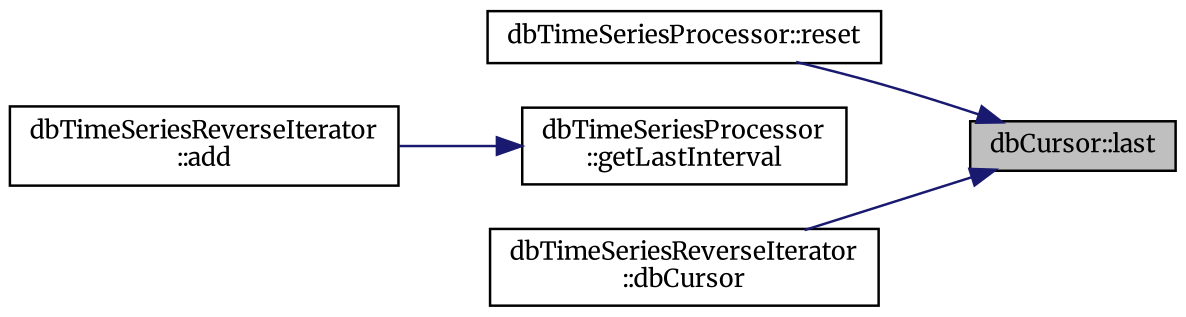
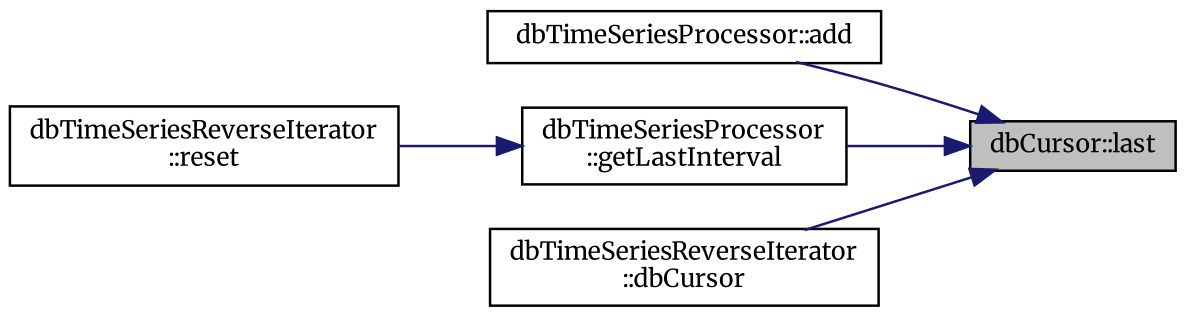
node "dbTimeSeriesProcessor::reset": label "dbTimeSeriesProcessor::reset" -> "dbTimeSeriesProcessor::add"
node "dbTimeSeriesReverseIterator ::add": label "dbTimeSeriesReverseIterator ::add" -> "dbTimeSeriesReverseIterator ::reset"
edge "dbTimeSeriesProcessor ::getLastInterval" -> "dbCursor::last": added
